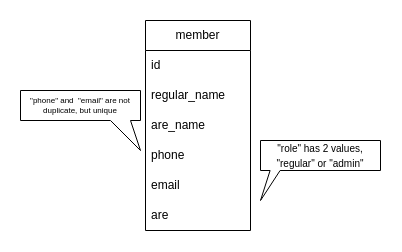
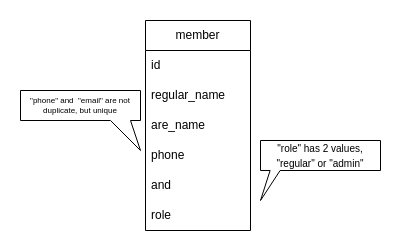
node "email": label "email" -> "and"
node "are": label "are" -> "role"
